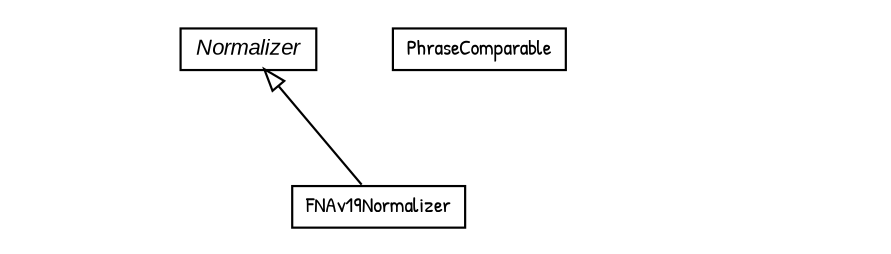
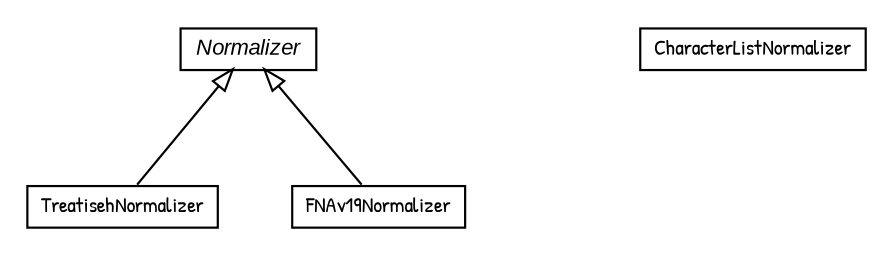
node "PhraseComparable": removed
node "CharacterListNormalizer": added
node "TreatisehNormalizer": added
